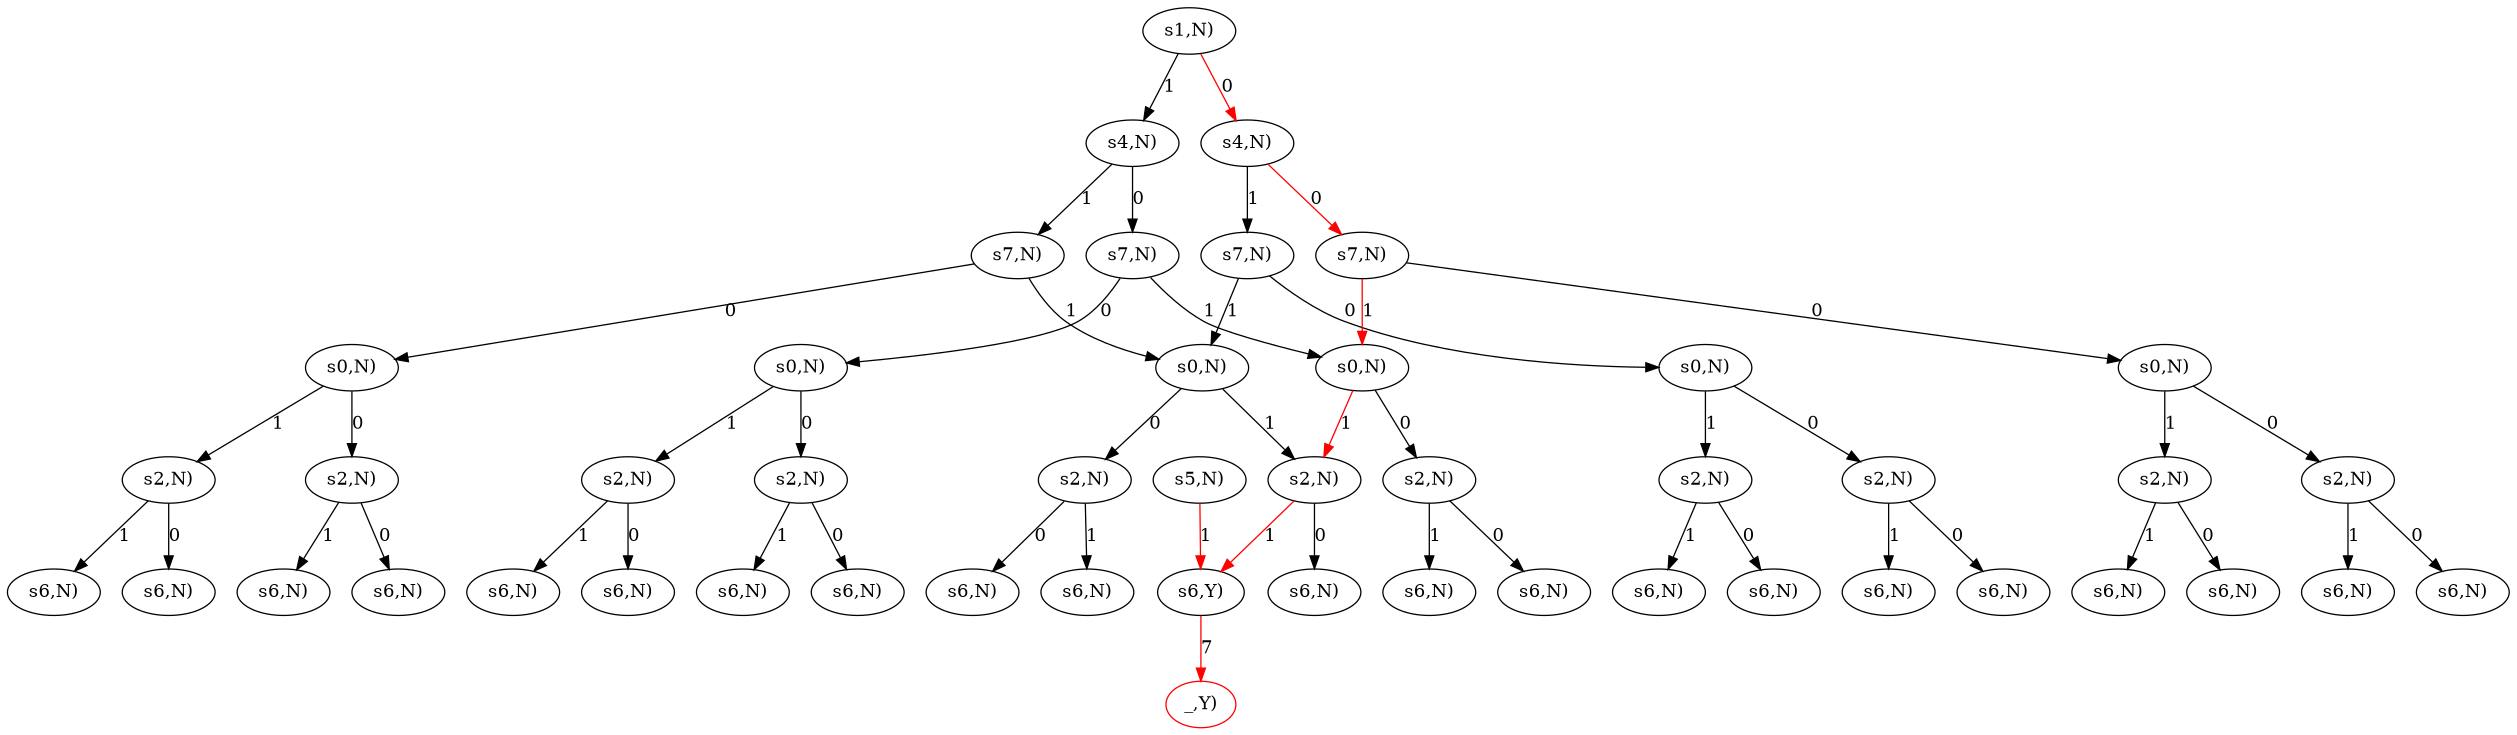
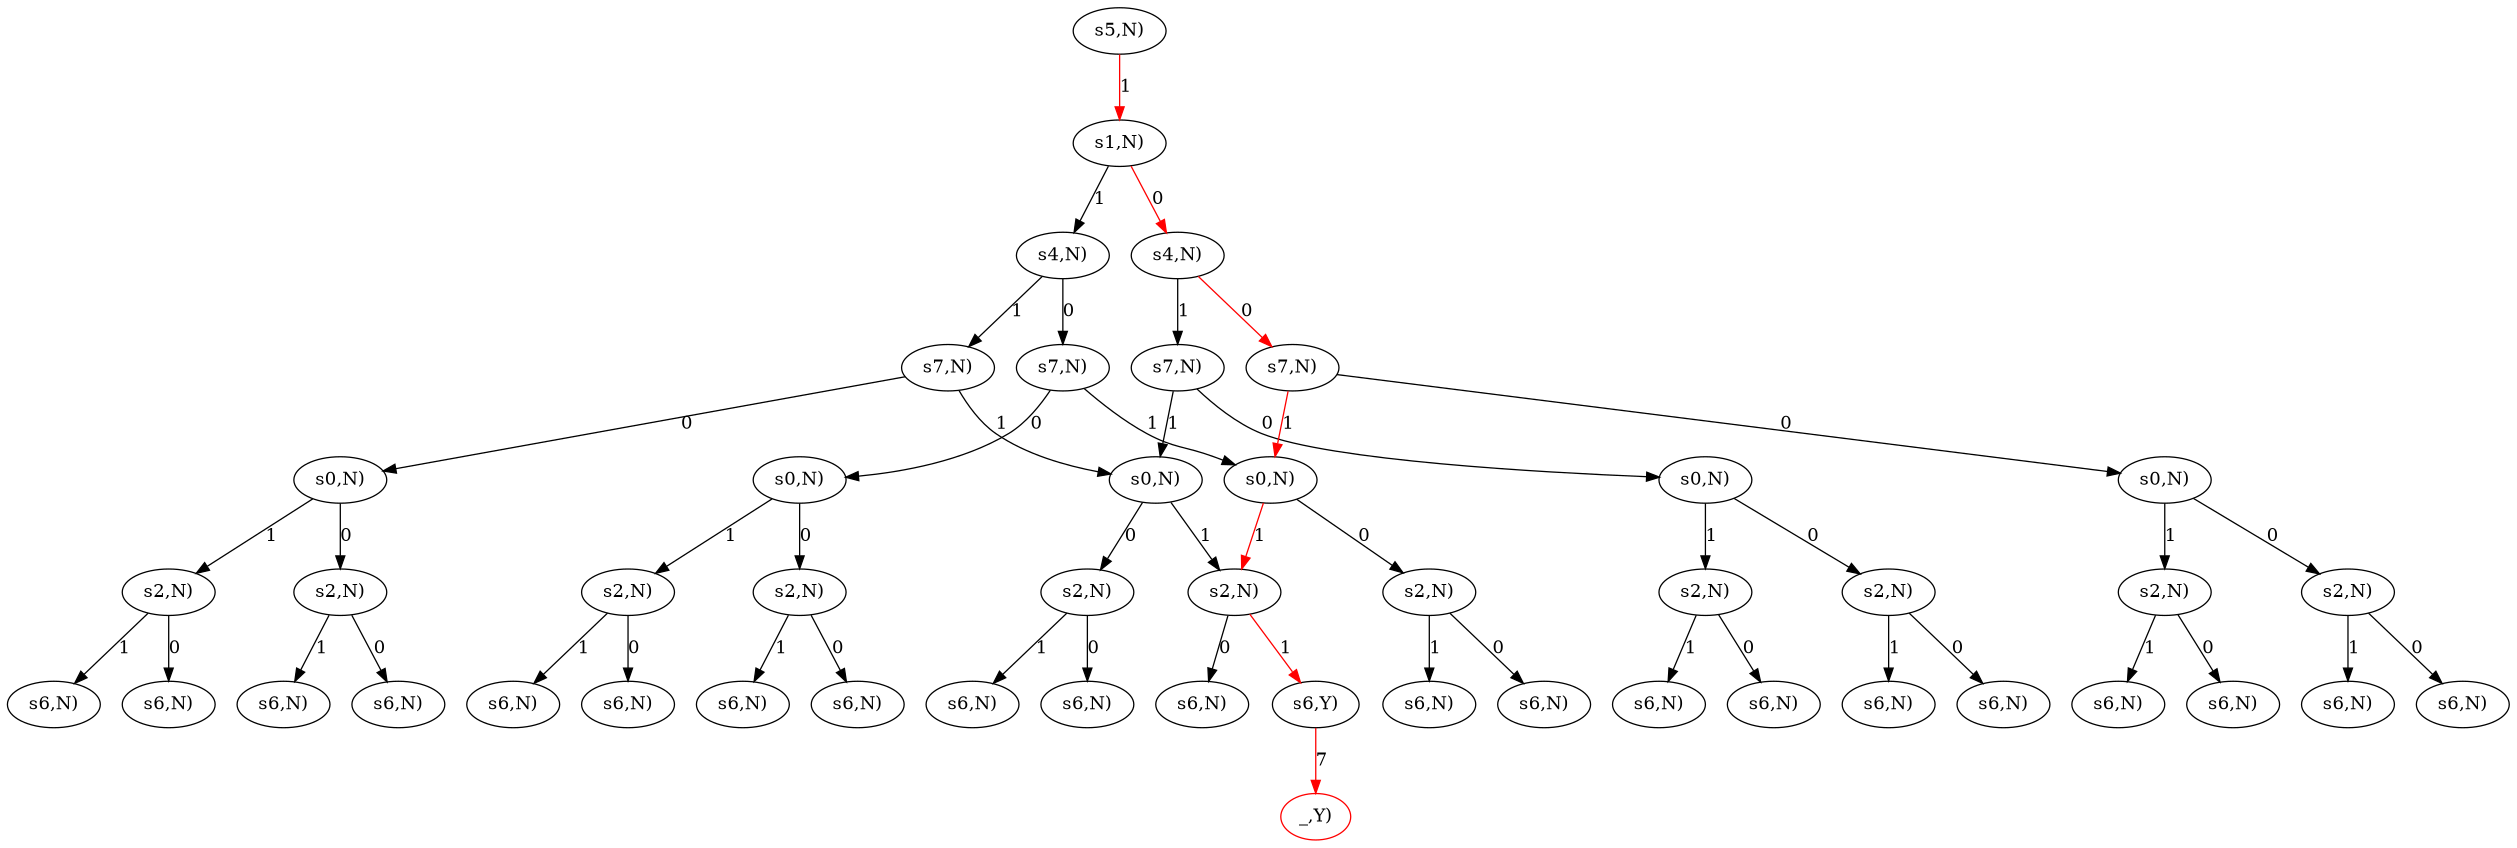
edge "s5,N)" -> "s6,Y)": now "s5,N)" -> "s1,N)"
